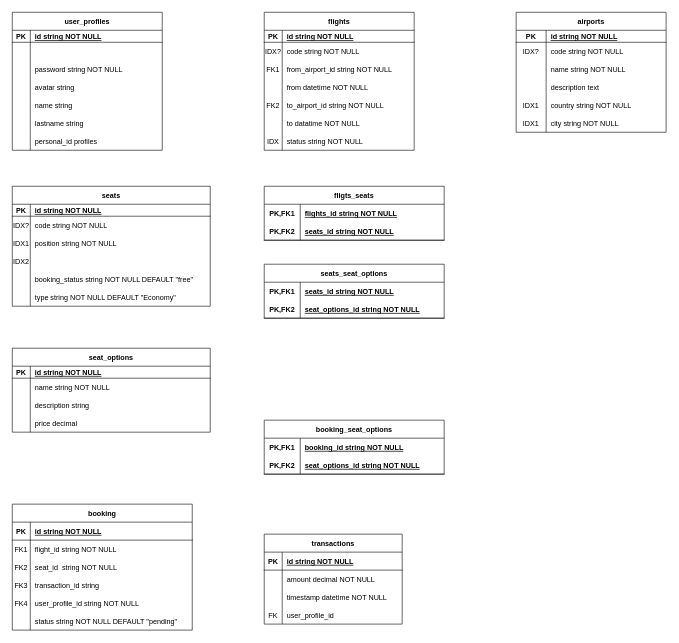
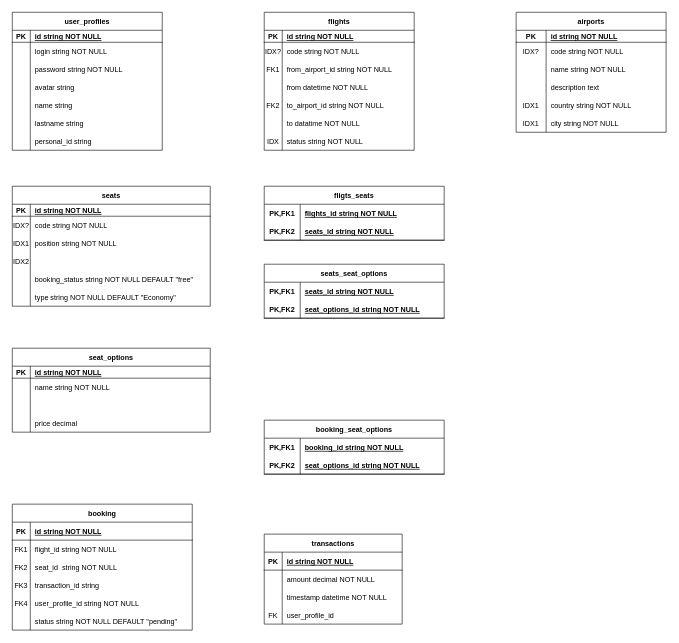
node "login string NOT NULL": added
node "personal_id profiles": label "personal_id profiles" -> "personal_id string"
node "description string": removed
